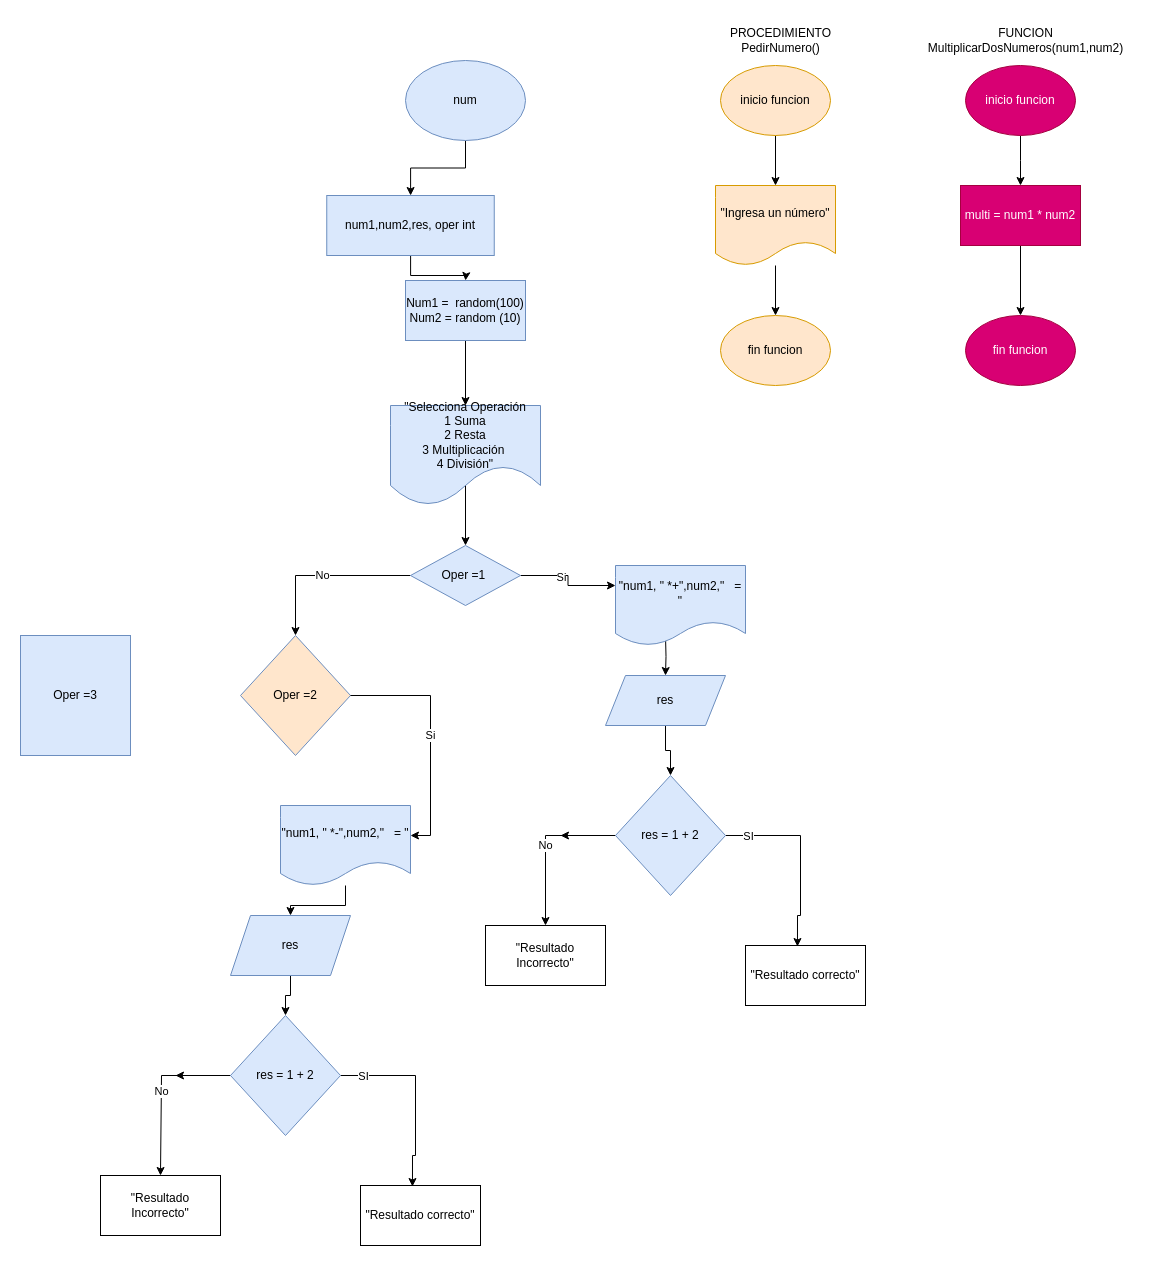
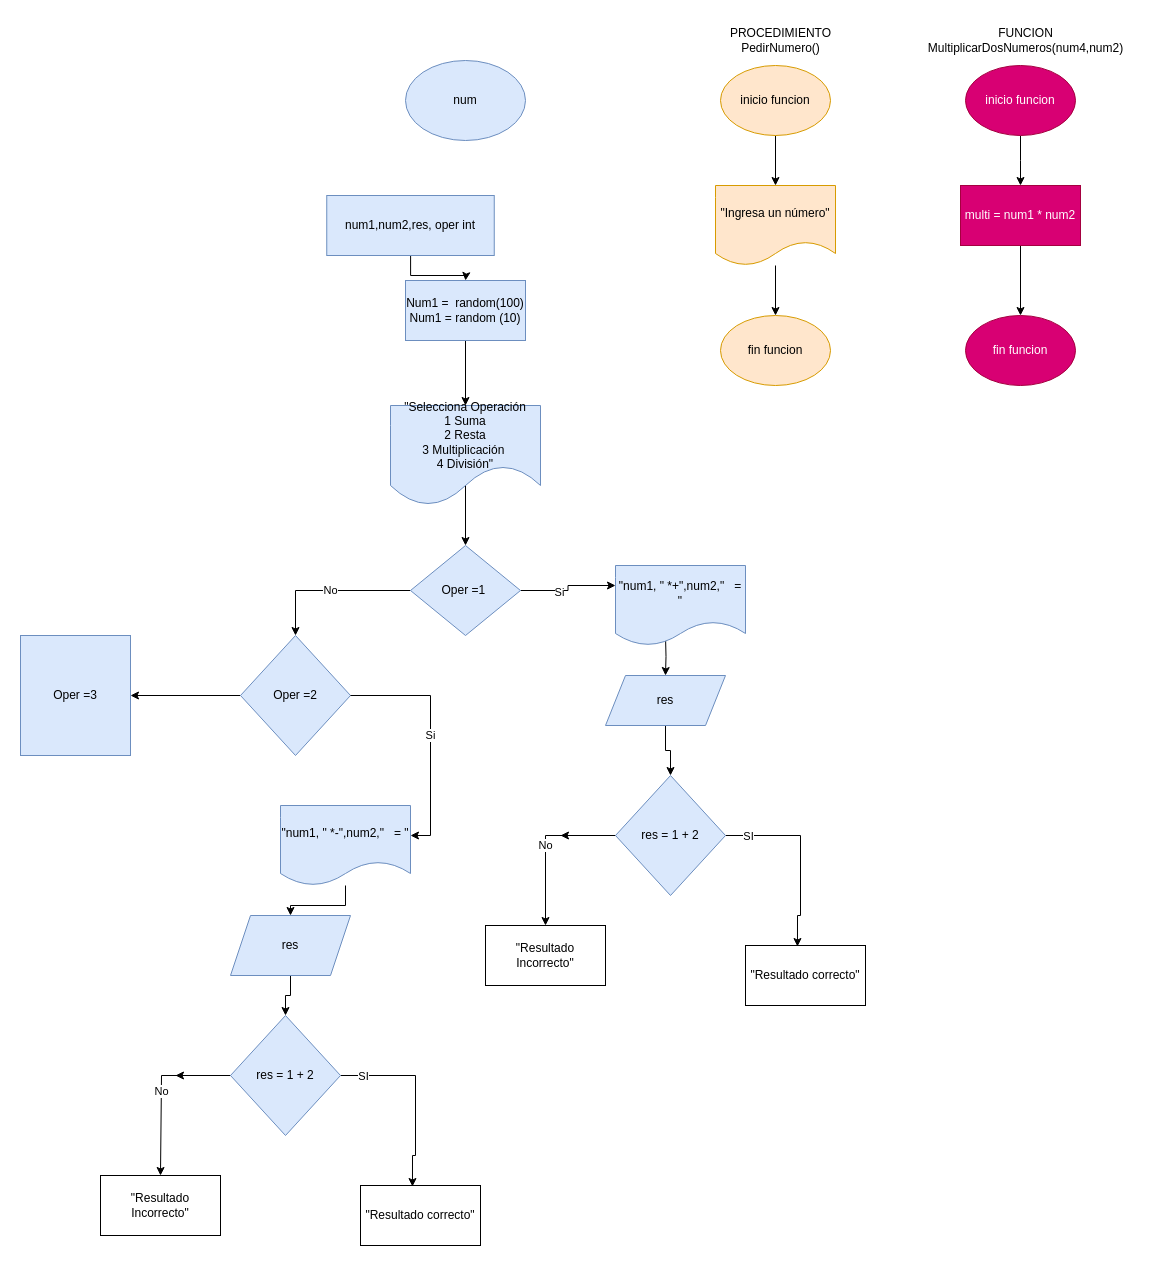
node "FUNCION MultiplicarDosNumeros(num1,num2)": label "FUNCION MultiplicarDosNumeros(num1,num2)" -> "FUNCION MultiplicarDosNumeros(num4,num2)"
edge "num" -> "num1,num2,res, oper int": removed
node "Num1 = random(100) Num2 = random (10)": label "Num1 = random(100) Num2 = random (10)" -> "Num1 = random(100) Num1 = random (10)"
node "Oper =1": size 110x60 -> 110x90
edge "Oper =2" -> "Oper =3": added
node "Oper =2": fillcolor #ffe6cc -> #dae8fc
